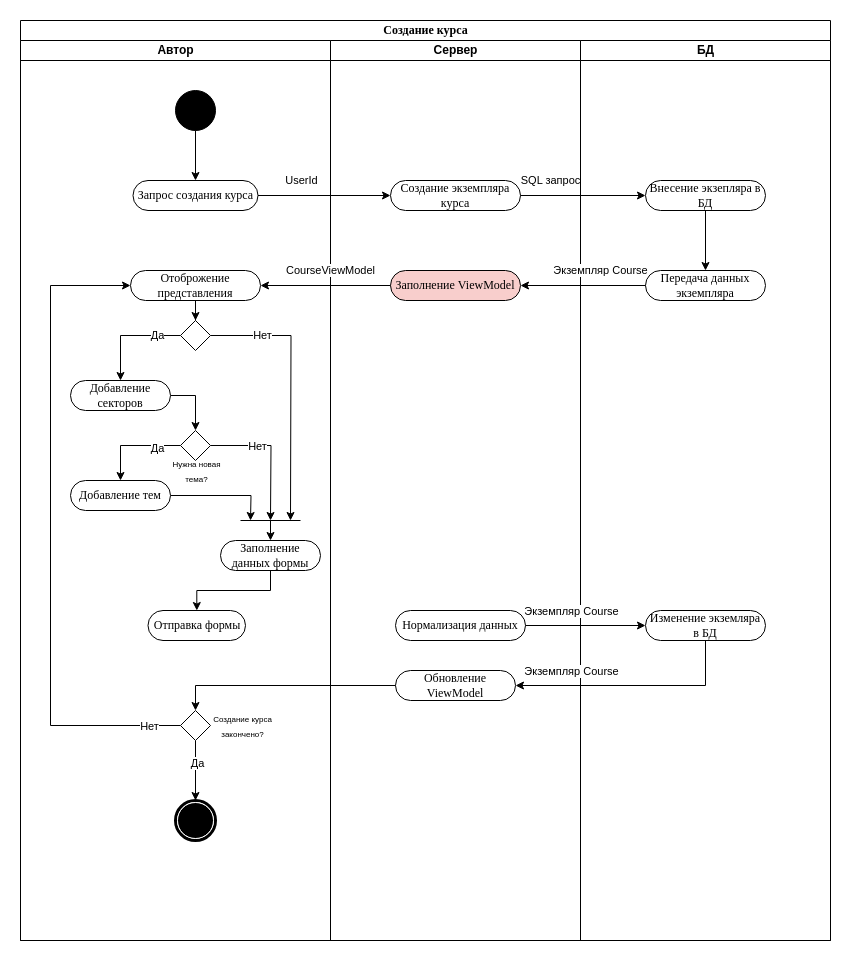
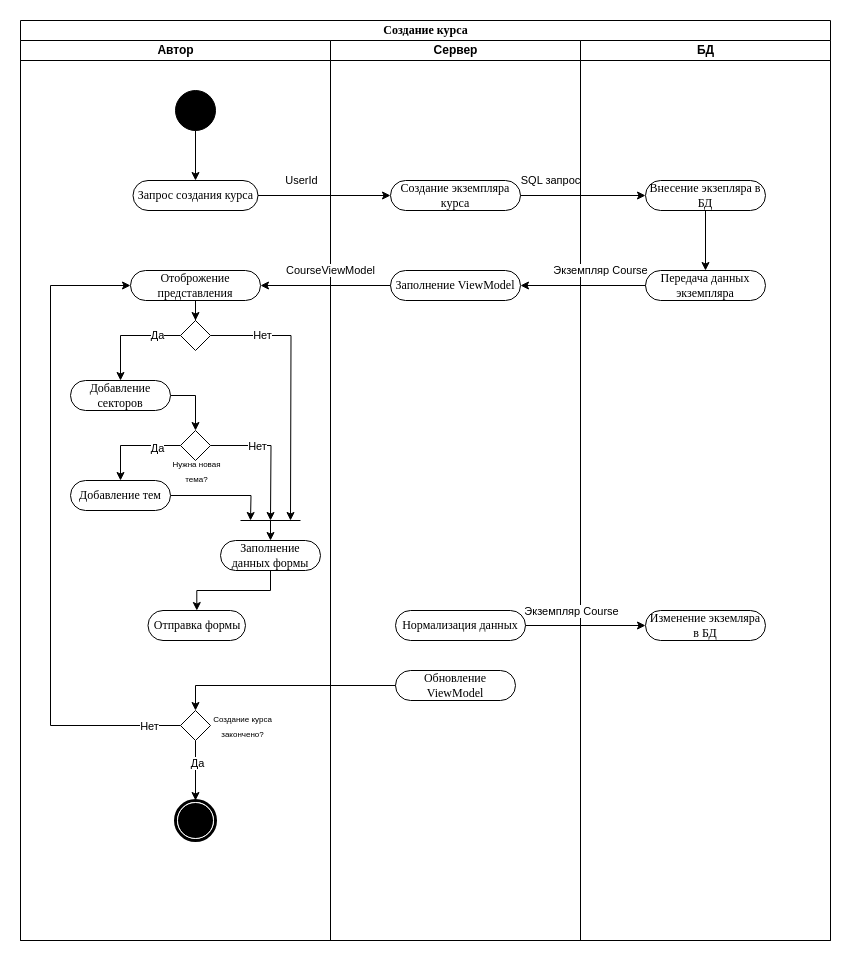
node "Заполнение ViewModel": fillcolor #f8cecc -> #ffffff
edge "Изменение экземляра в БД" -> "Обновление ViewModel": removed, label "Экземпляр Course"
